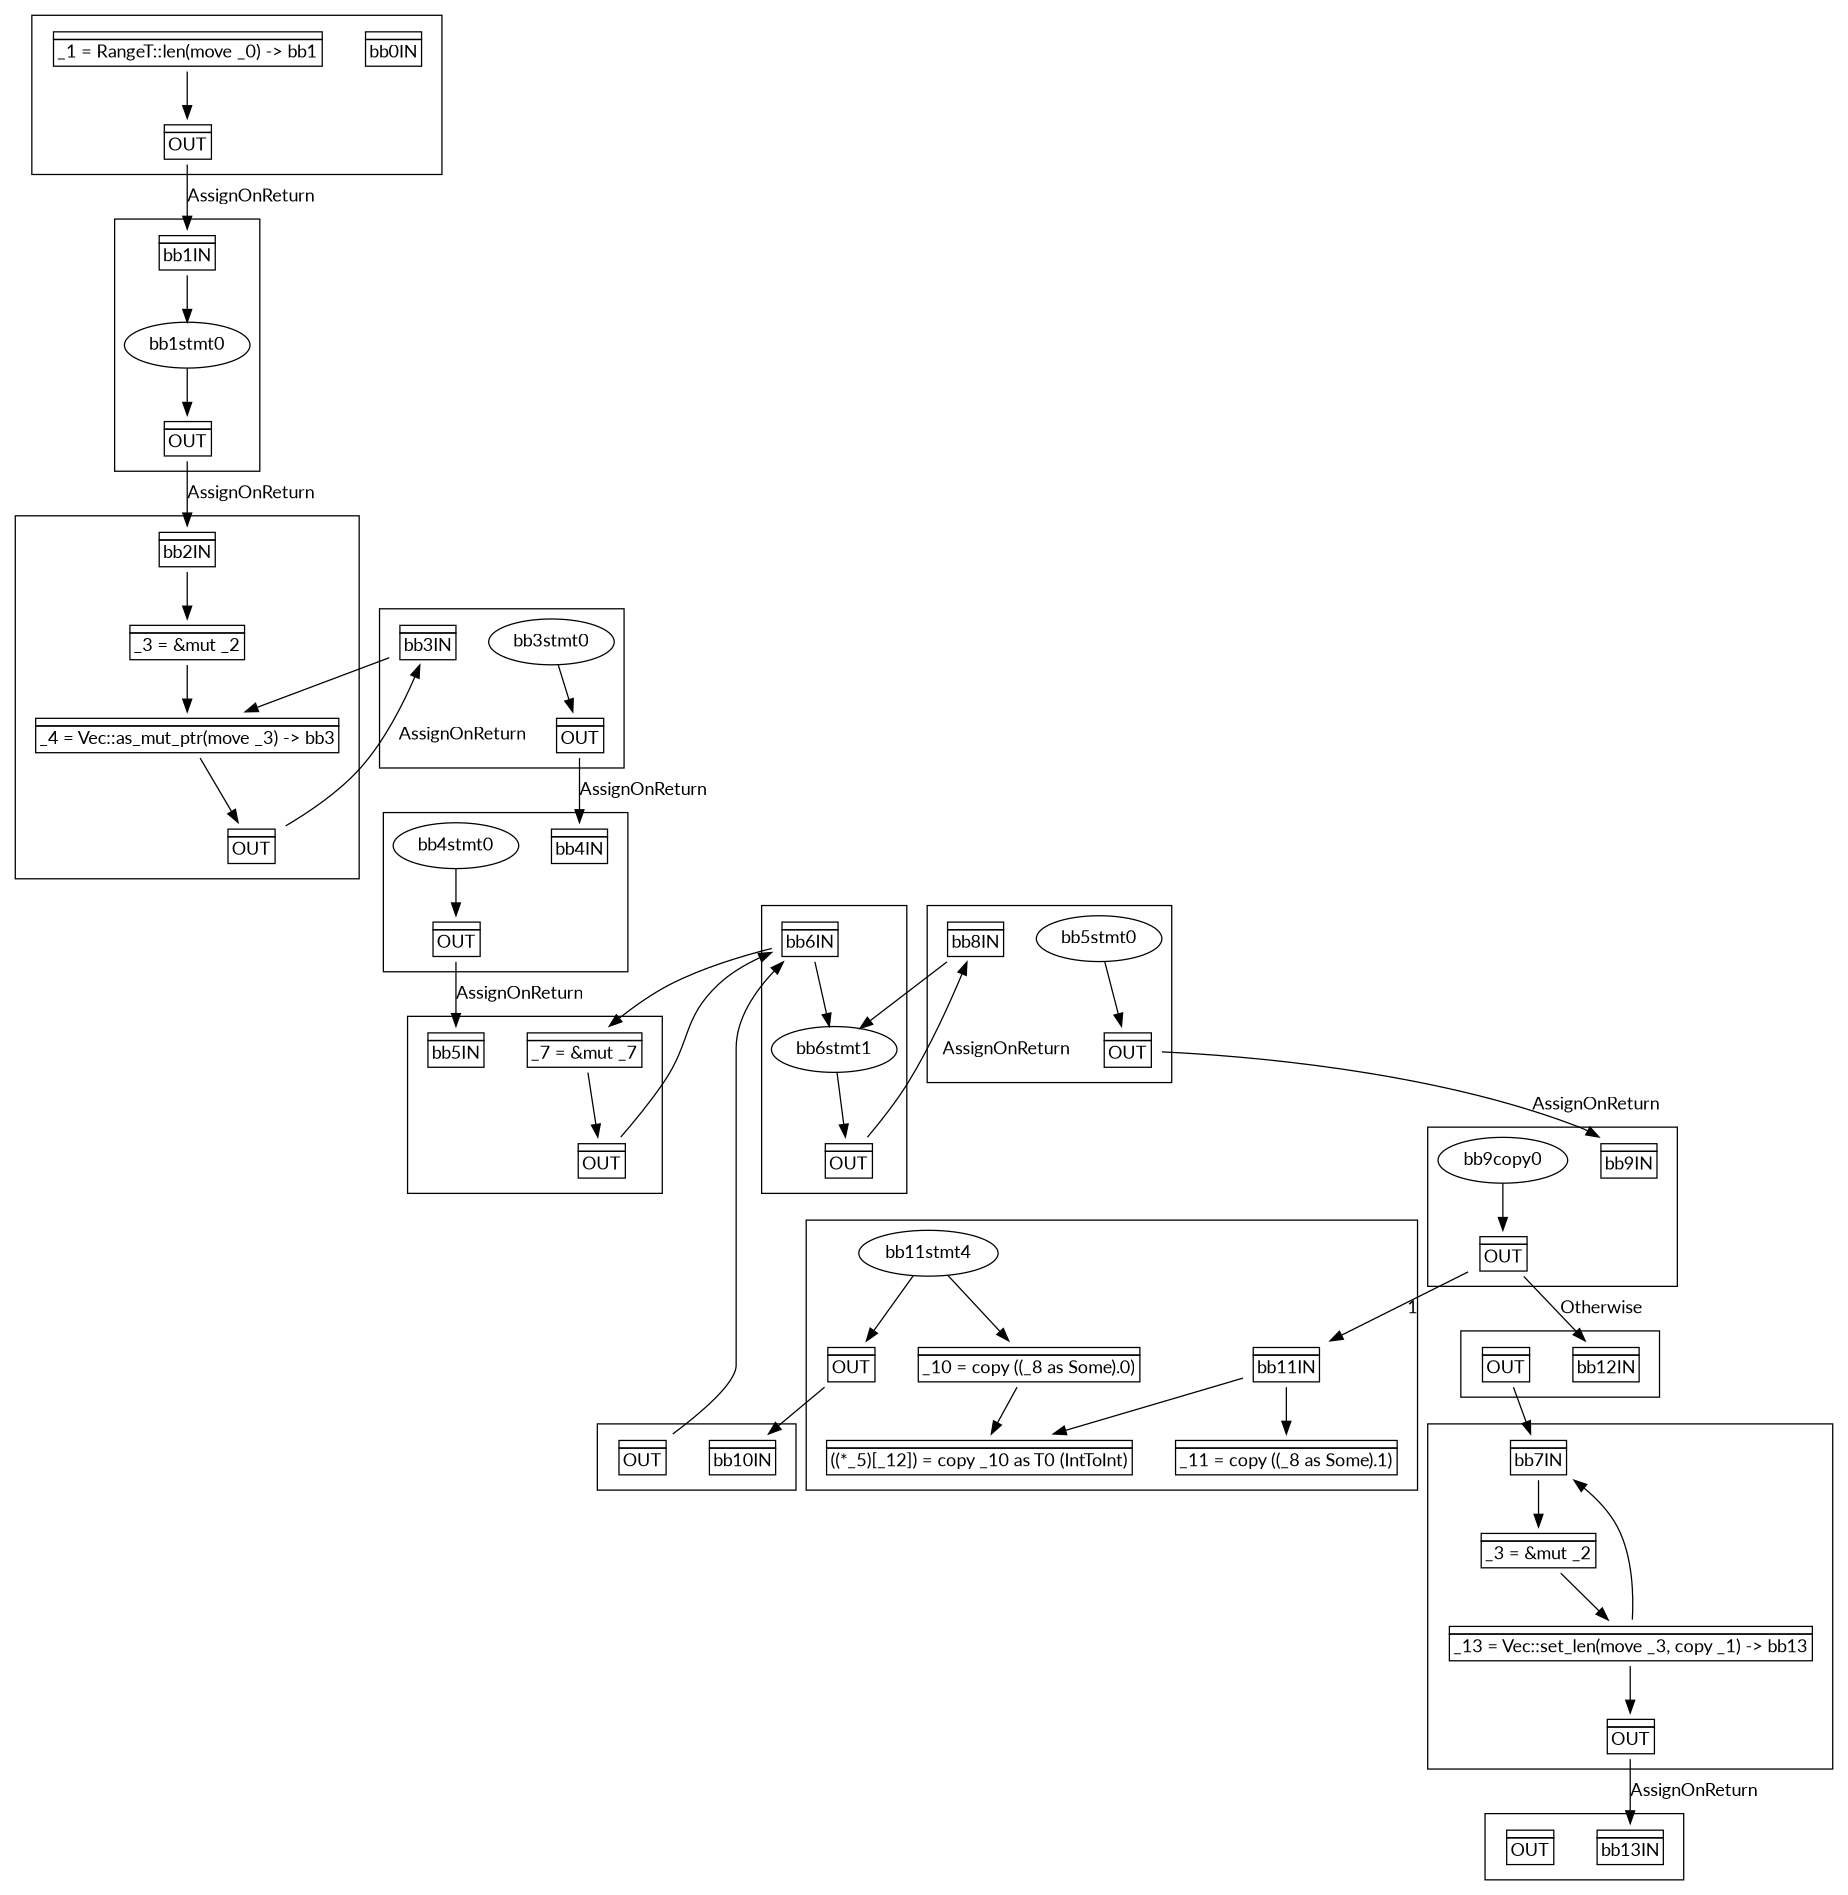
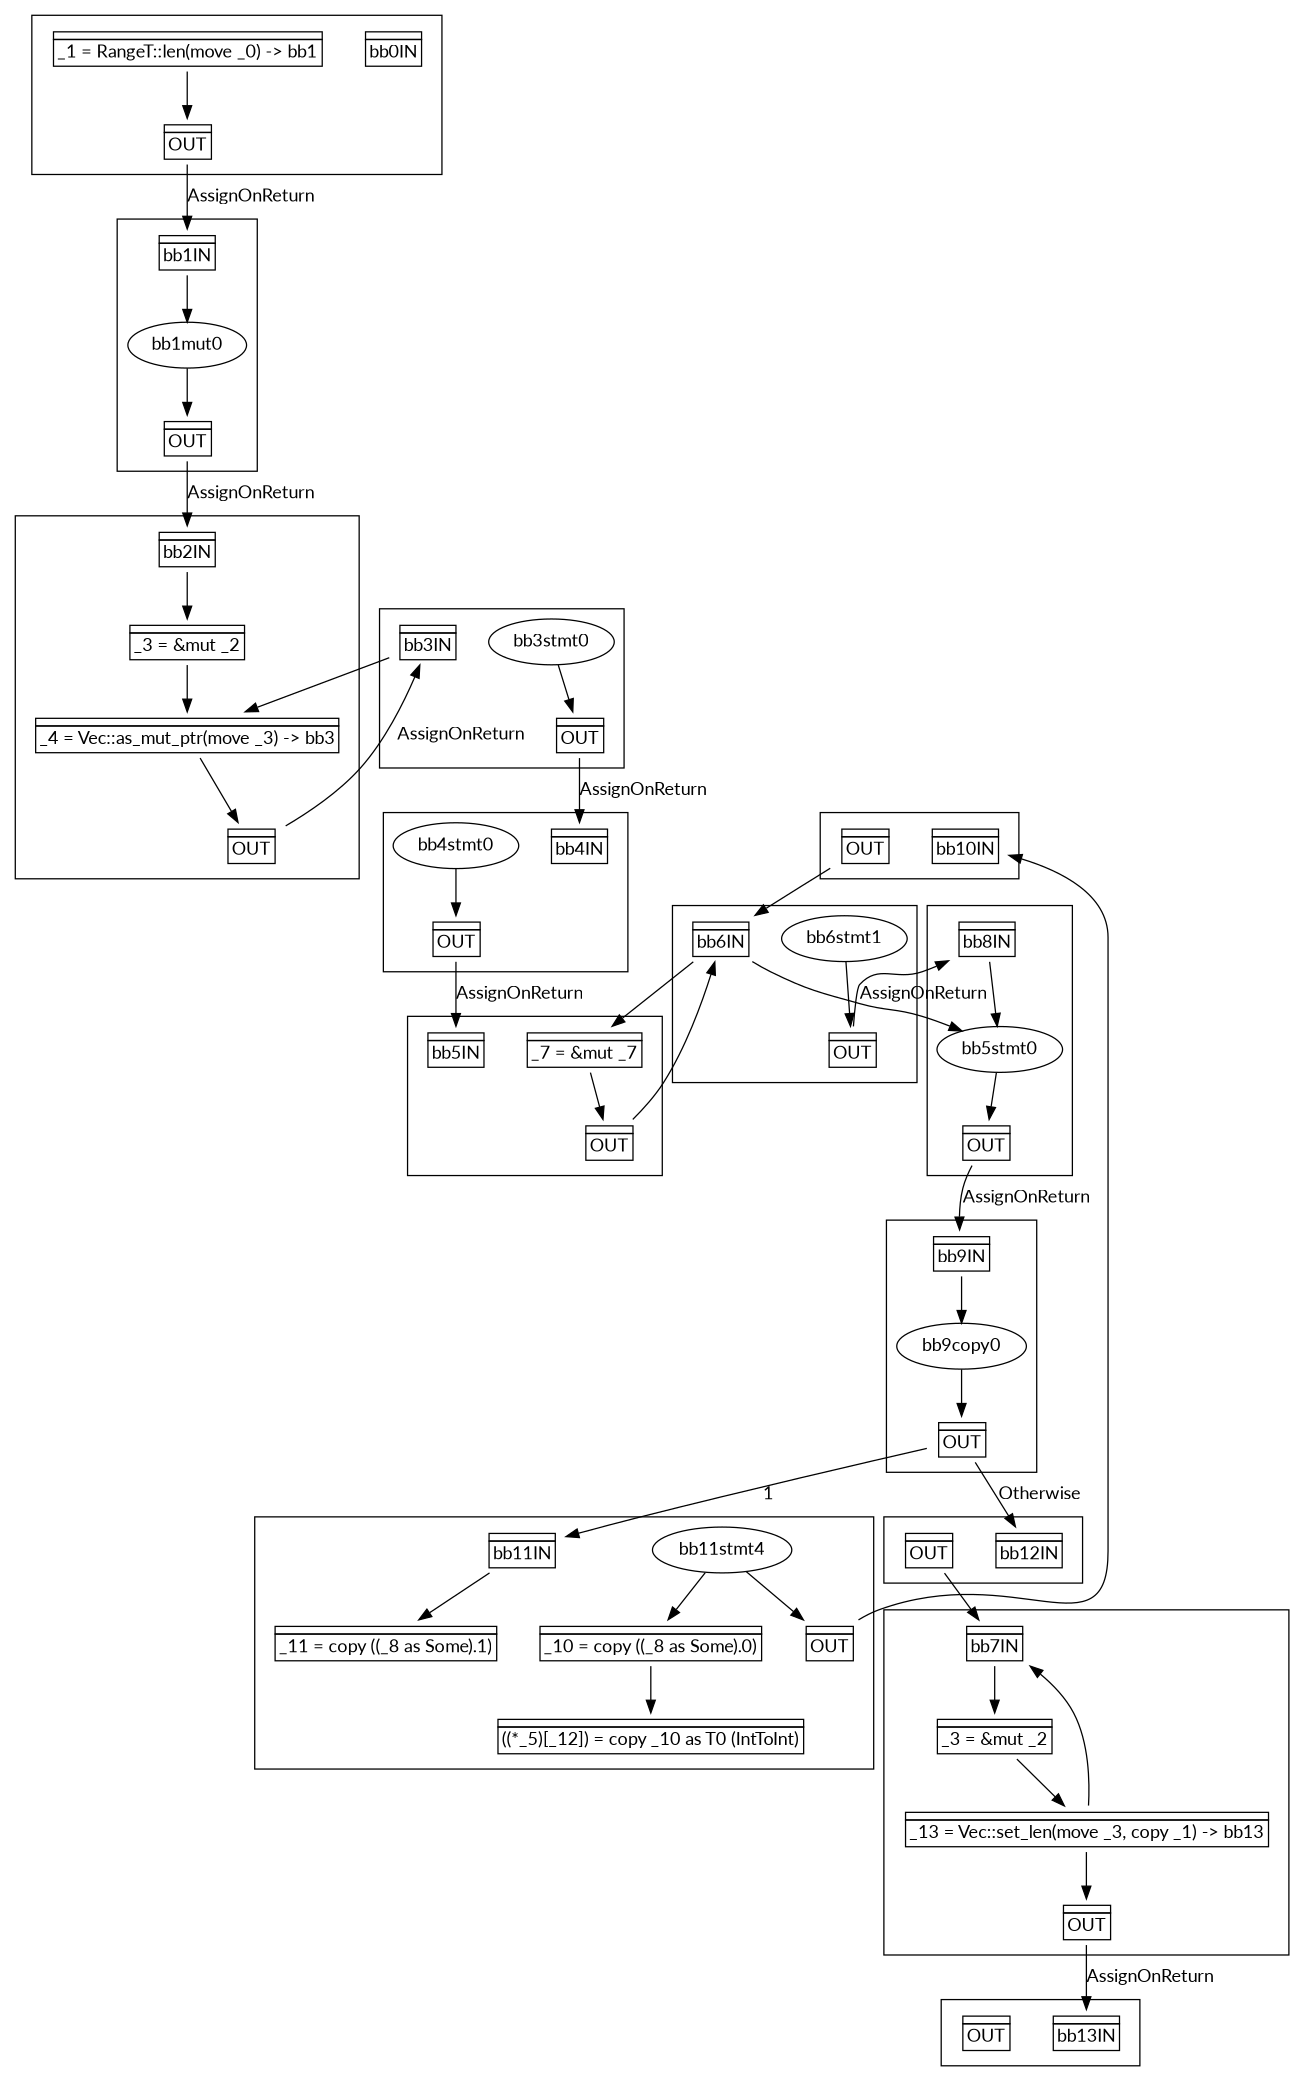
node "bb1stmt0": label "bb1stmt0" -> "bb1mut0"
edge "bb8IN" -> "bb6stmt1": now "bb8IN" -> "bb5stmt0"
edge "bb6IN" -> "bb6stmt1": now "bb6IN" -> "bb5stmt0"
edge "bb9IN" -> "bb9copy0": added
edge "bb11IN" -> "((*_5)[_12]) = copy _10 as T0 (IntToInt)": removed
